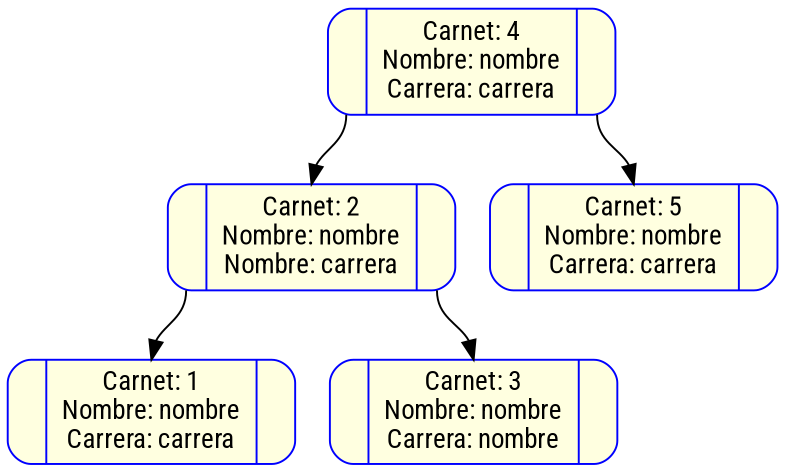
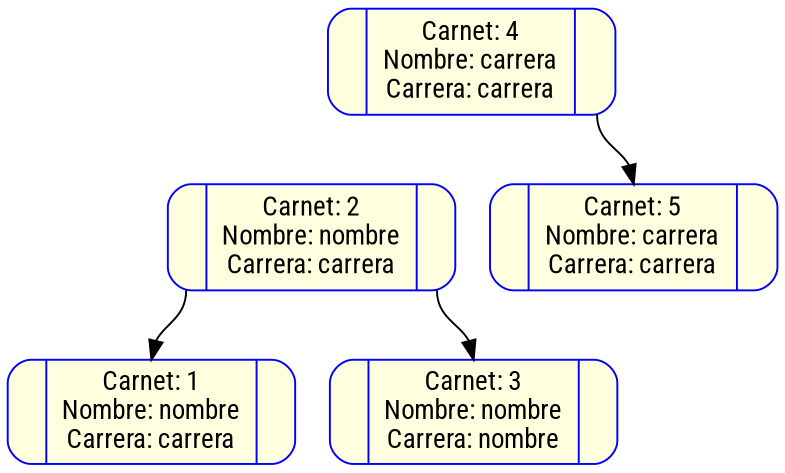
node "Carnet: 4": text "Nombre: nombre" -> "Nombre: carrera"
edge "Carnet: 4" -> "Carnet: 2": removed
node "Carnet: 5": text "Nombre: nombre" -> "Nombre: carrera"
node "Carnet: 2": text "Nombre: carrera" -> "Carrera: carrera"
